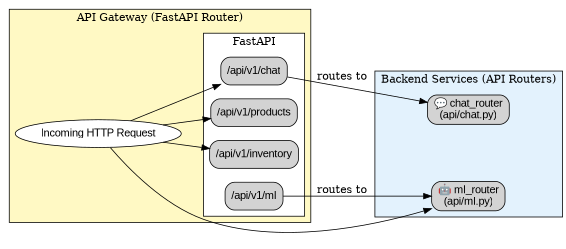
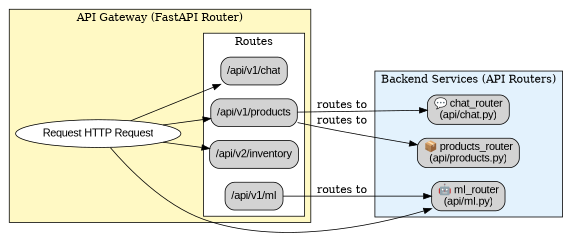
cluster "FastAPI": label "FastAPI" -> "Routes"
edge "/api/v1/chat" -> "💬 chat_router (api/chat.py)": now "/api/v1/products" -> "💬 chat_router (api/chat.py)"
node "Incoming HTTP Request": label "Incoming HTTP Request" -> "Request HTTP Request"
node "📦 products_router (api/products.py)": added
node "/api/v1/inventory": label "/api/v1/inventory" -> "/api/v2/inventory"
